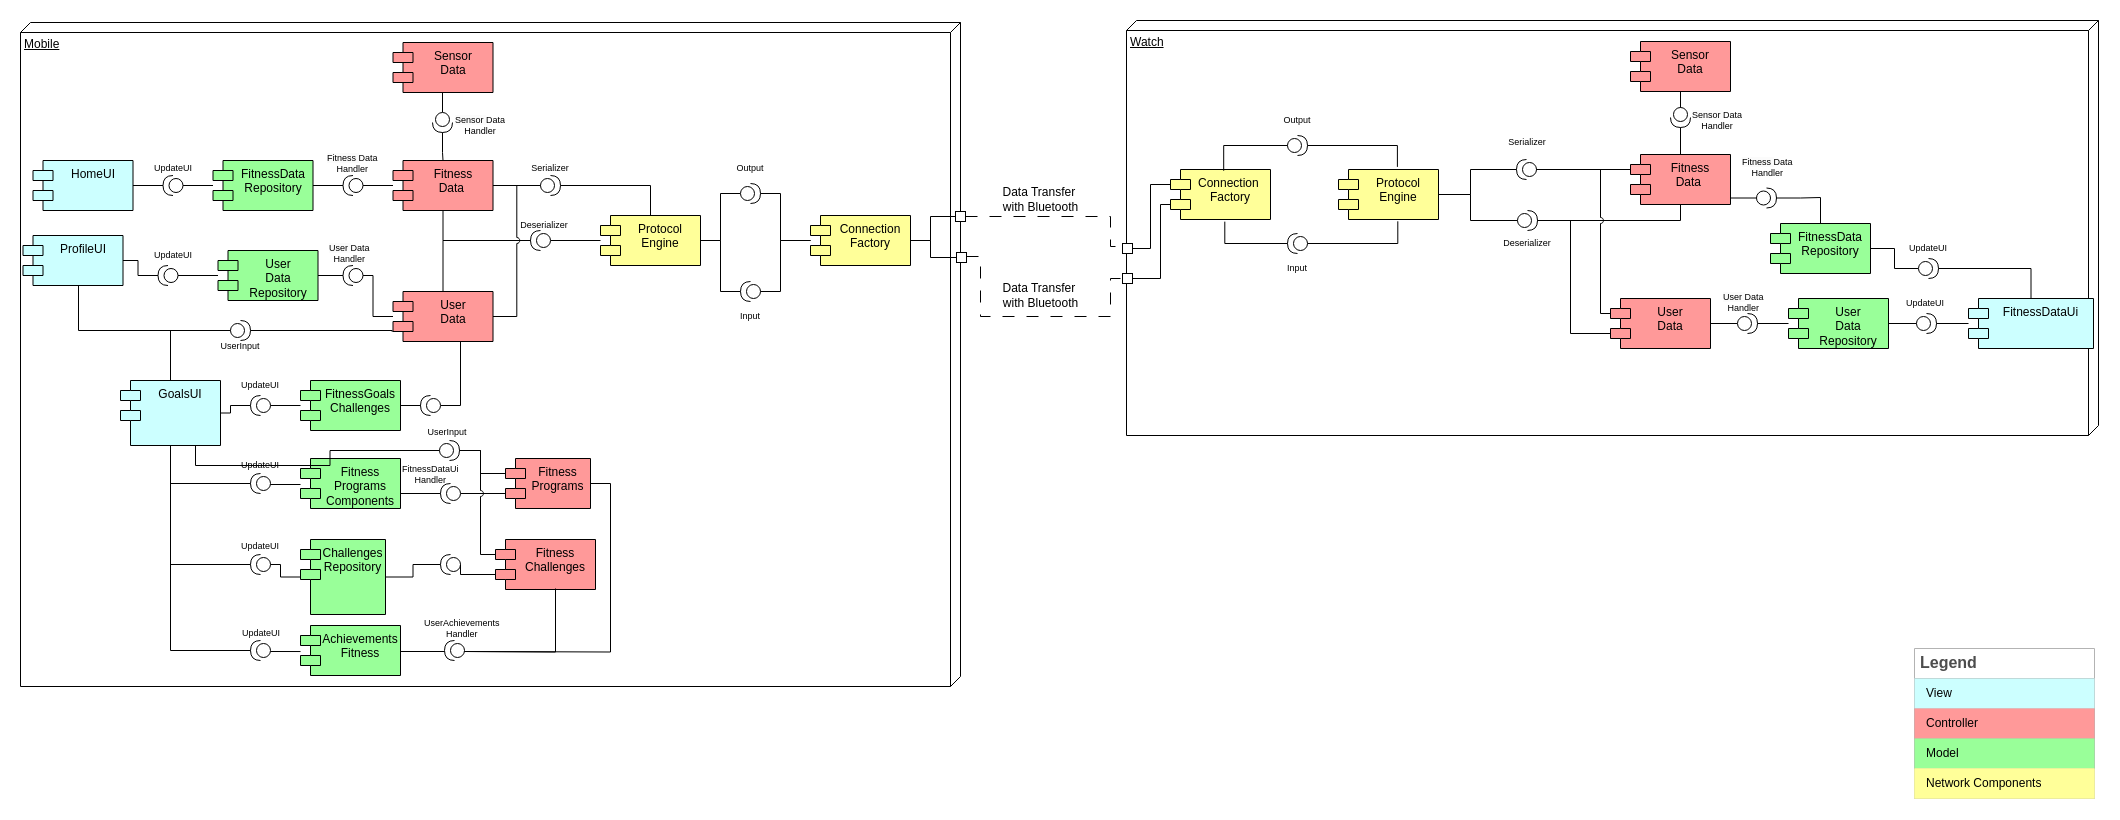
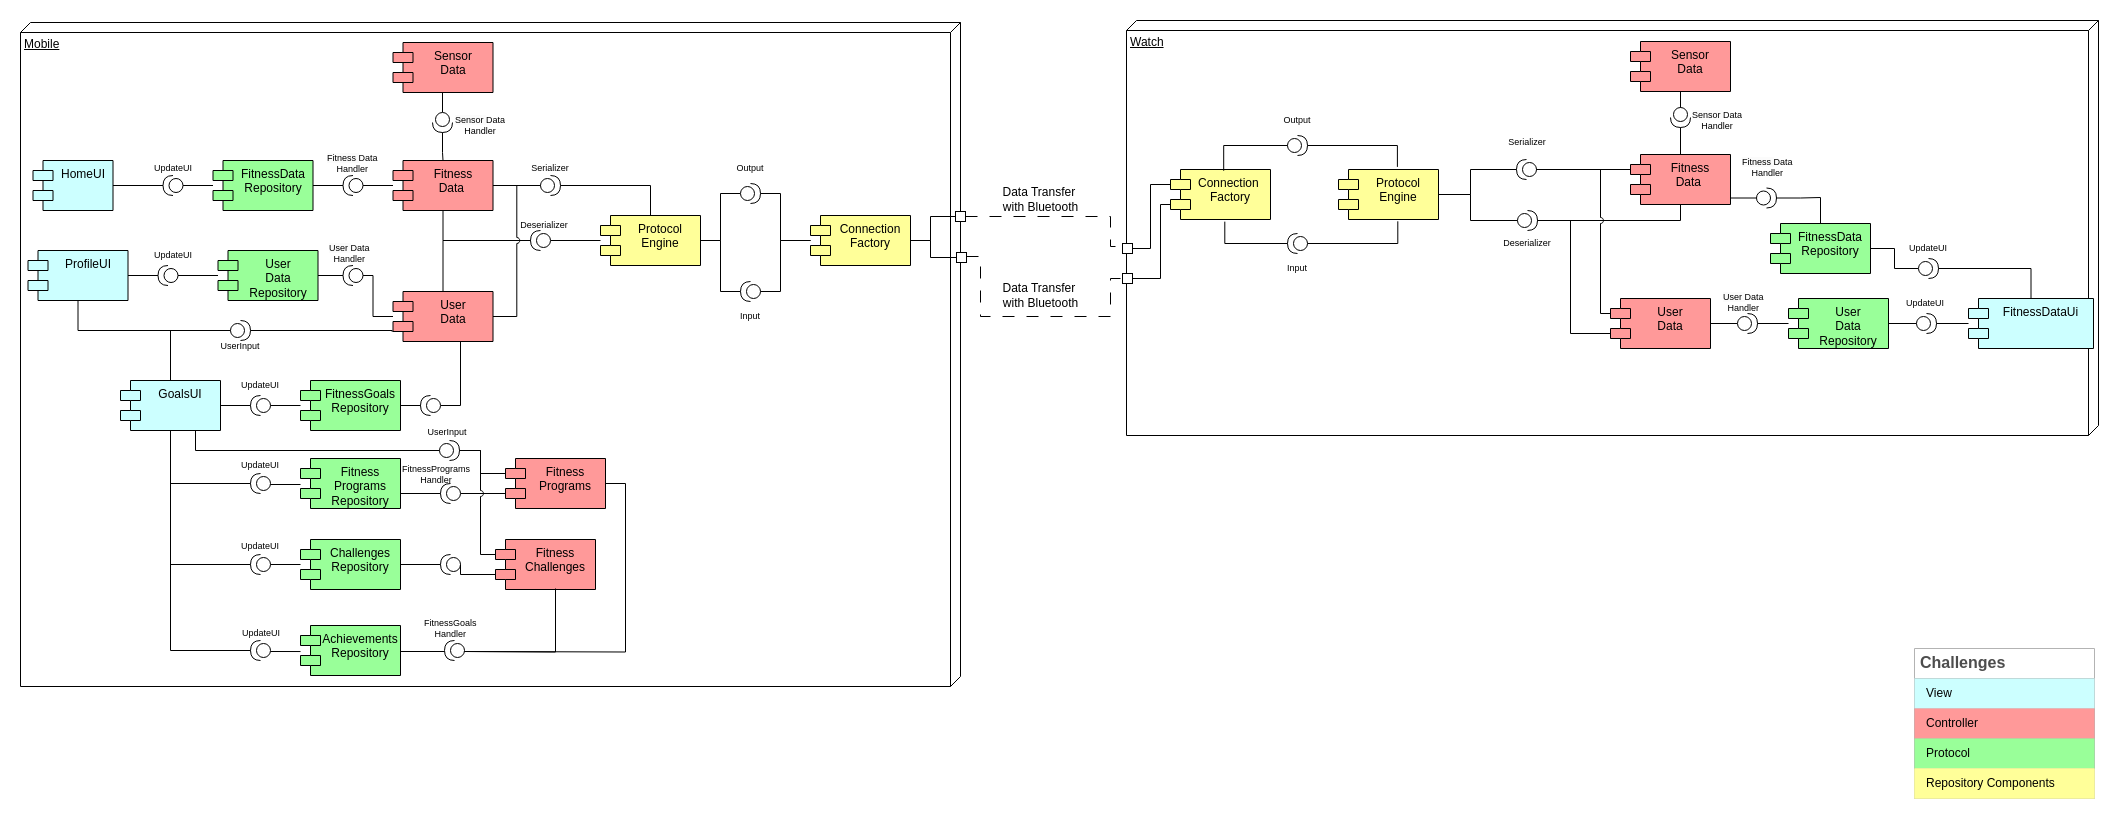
node "HomeUI": size 100x50 -> 80x50
node "ProfileUI": moved (73, 261) -> (78, 276)
node "FitnessGoals Challenges": label "FitnessGoals Challenges" -> "FitnessGoals Repository"
node "GoalsUI": size 100x65 -> 100x50
node "FitnessDataUi Handler": label "FitnessDataUi Handler" -> "FitnessPrograms Handler"
node "Fitness Programs": size 85x50 -> 100x50
node "Fitness Programs Components": label "Fitness Programs Components" -> "Fitness Programs Repository"
node "Challenges Repository": size 85x75 -> 100x50
node "UserAchievements Handler": label "UserAchievements Handler" -> "FitnessGoals Handler"
node "Achievements Fitness": label "Achievements Fitness" -> "Achievements Repository"
node "Legend": label "Legend" -> "Challenges"
node "Model": label "Model" -> "Protocol"
node "Network Components": label "Network Components" -> "Repository Components"
